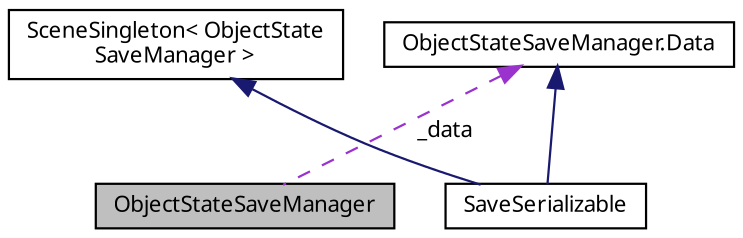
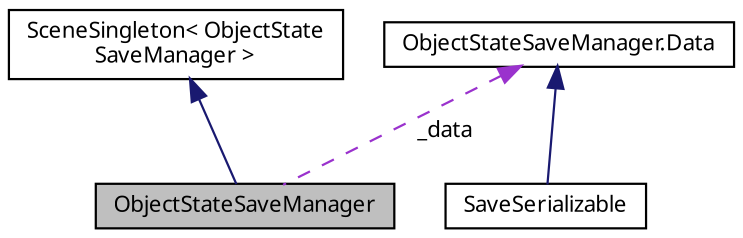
edge "SaveSerializable" -> "SceneSingleton< ObjectState SaveManager >": now "ObjectStateSaveManager" -> "SceneSingleton< ObjectState SaveManager >"
